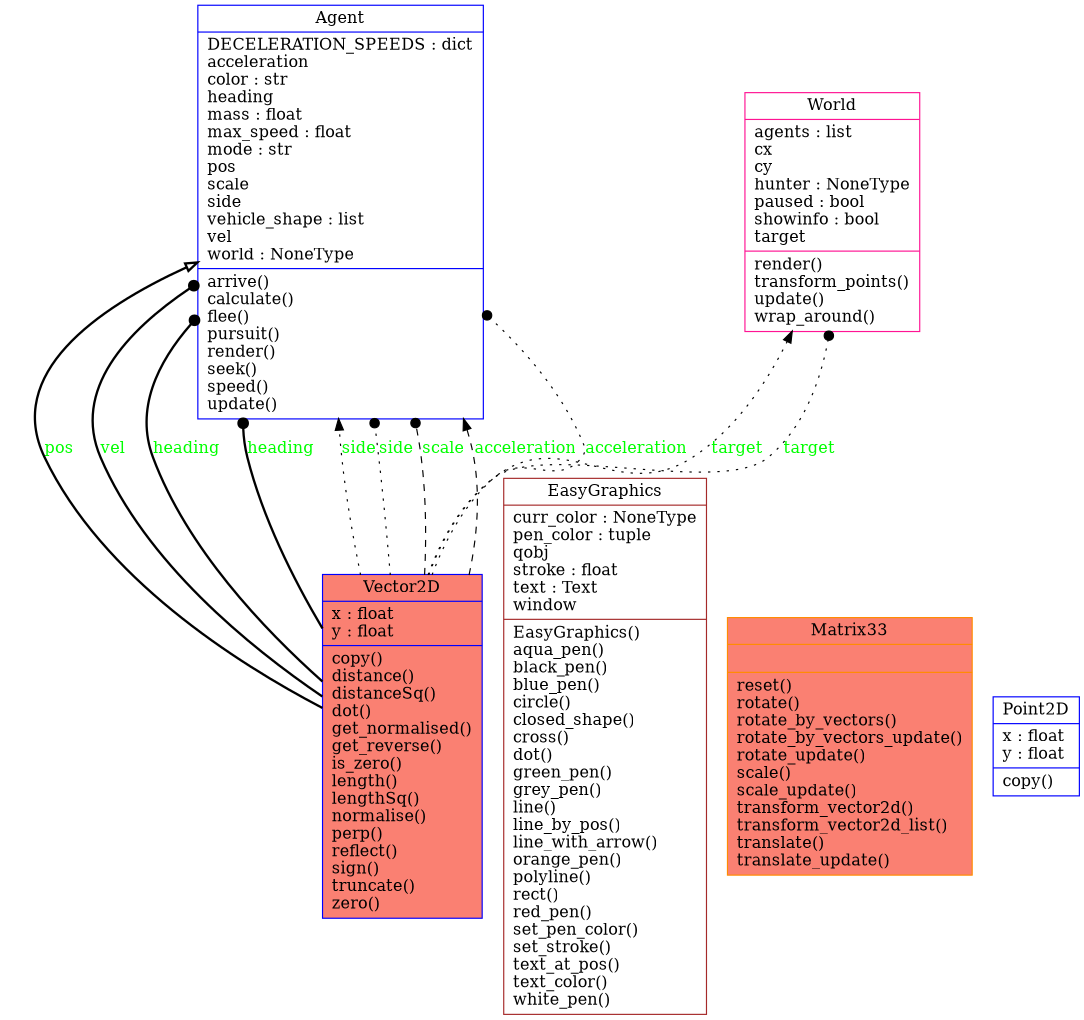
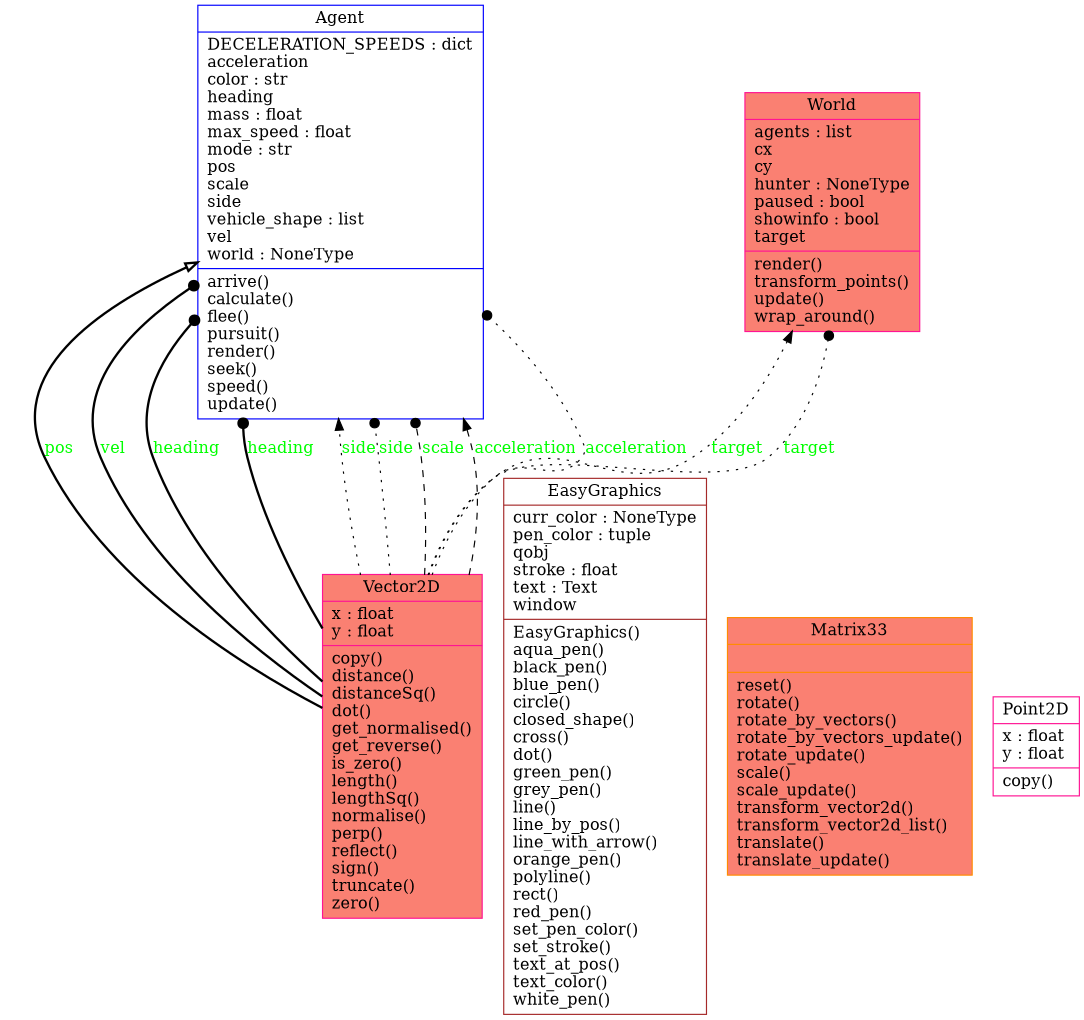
node "World": fillcolor white -> salmon
node "Vector2D": color blue -> deeppink
node "Point2D": color blue -> deeppink
